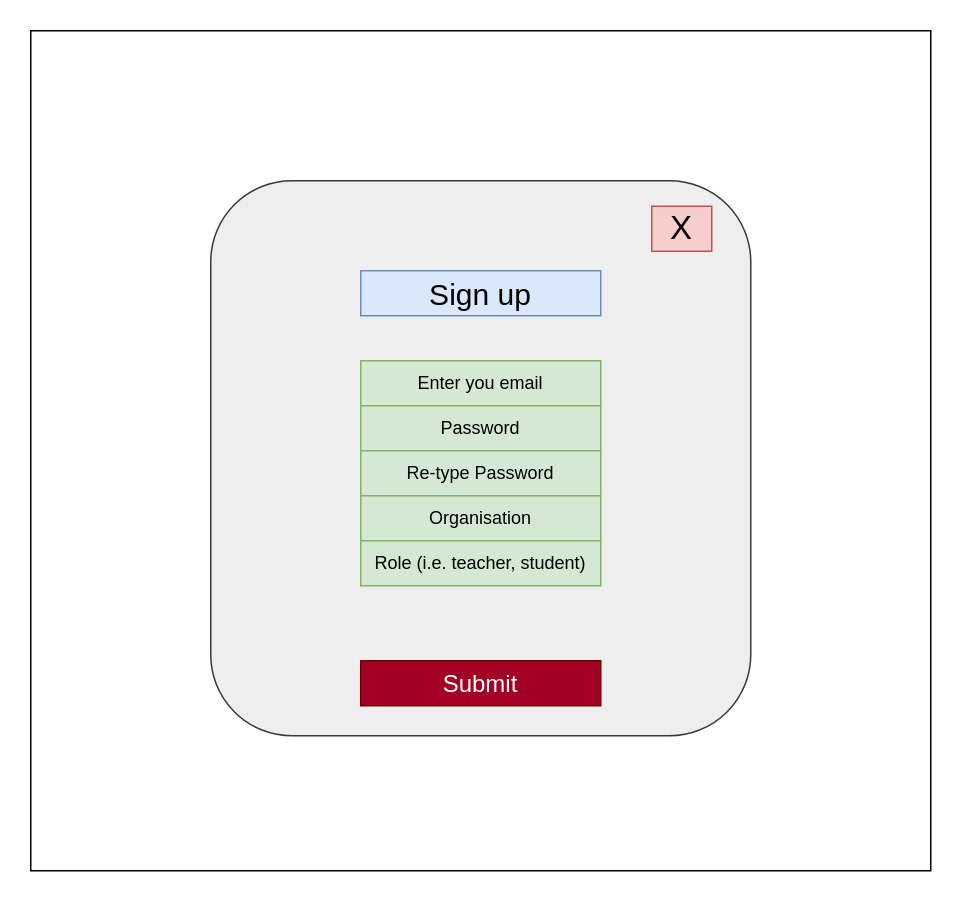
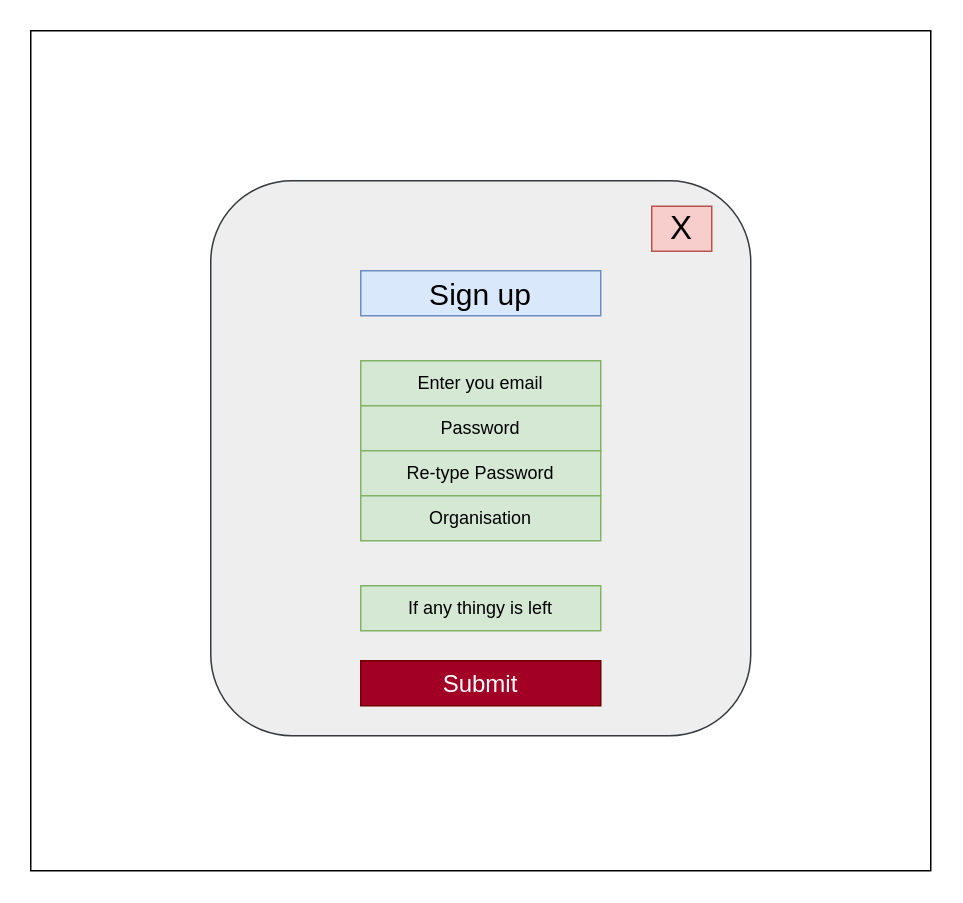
node "Role (i.e. teacher, student)": removed
node "If any thingy is left": added
